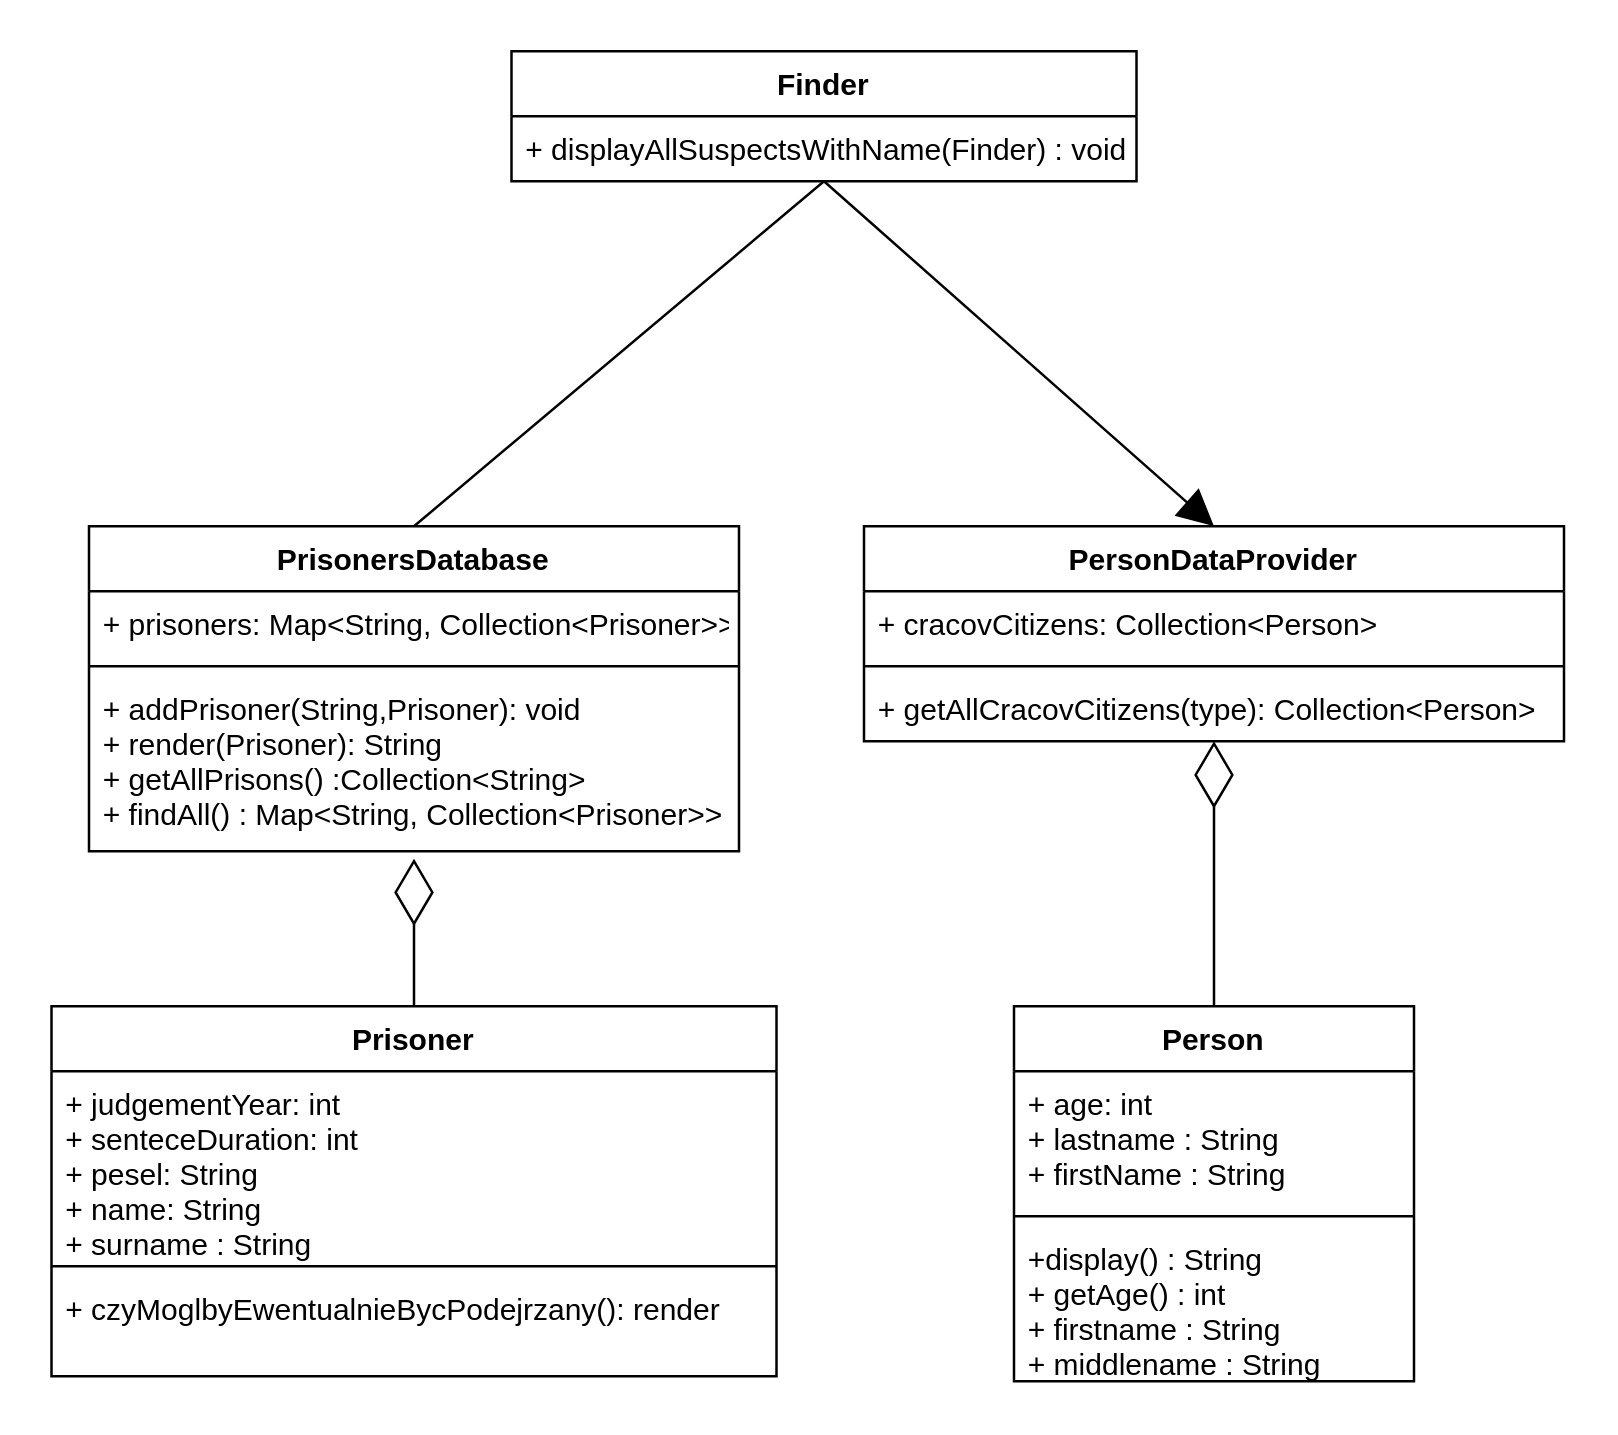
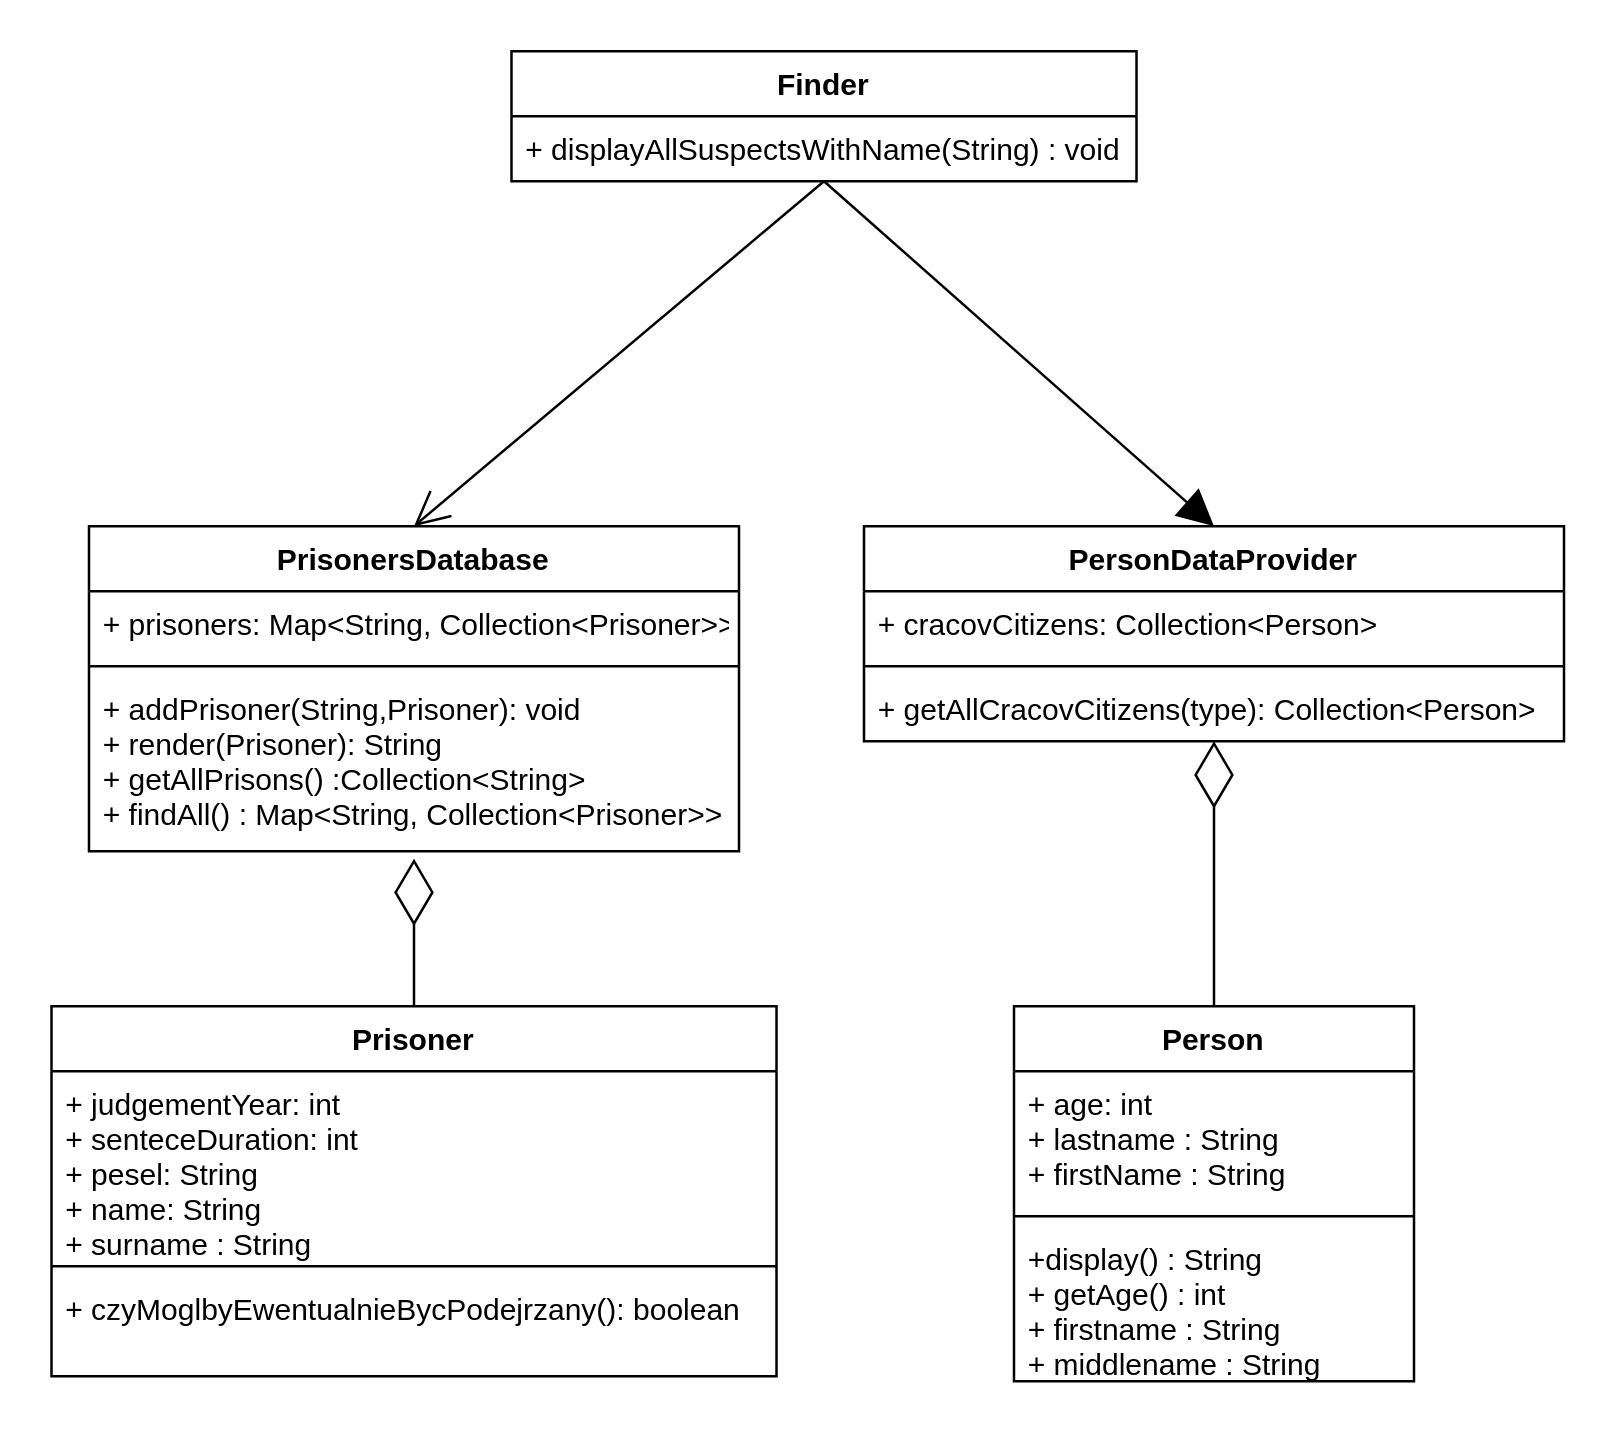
node "+ displayAllSuspectsWithName(Finder) : void": label "+ displayAllSuspectsWithName(Finder) : void" -> "+ displayAllSuspectsWithName(String) : void"
edge "Finder" -- "PrisonersDatabase": arrowhead none -> open
node "+ czyMoglbyEwentualnieBycPodejrzany(): render": label "+ czyMoglbyEwentualnieBycPodejrzany(): render" -> "+ czyMoglbyEwentualnieBycPodejrzany(): boolean"
